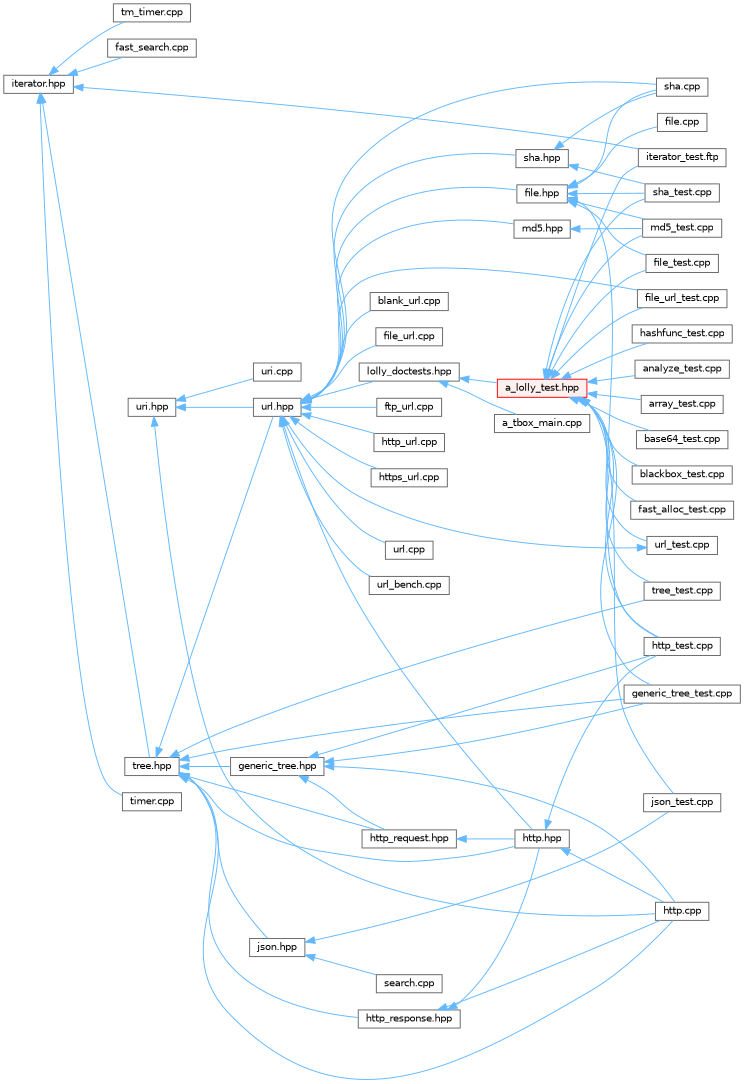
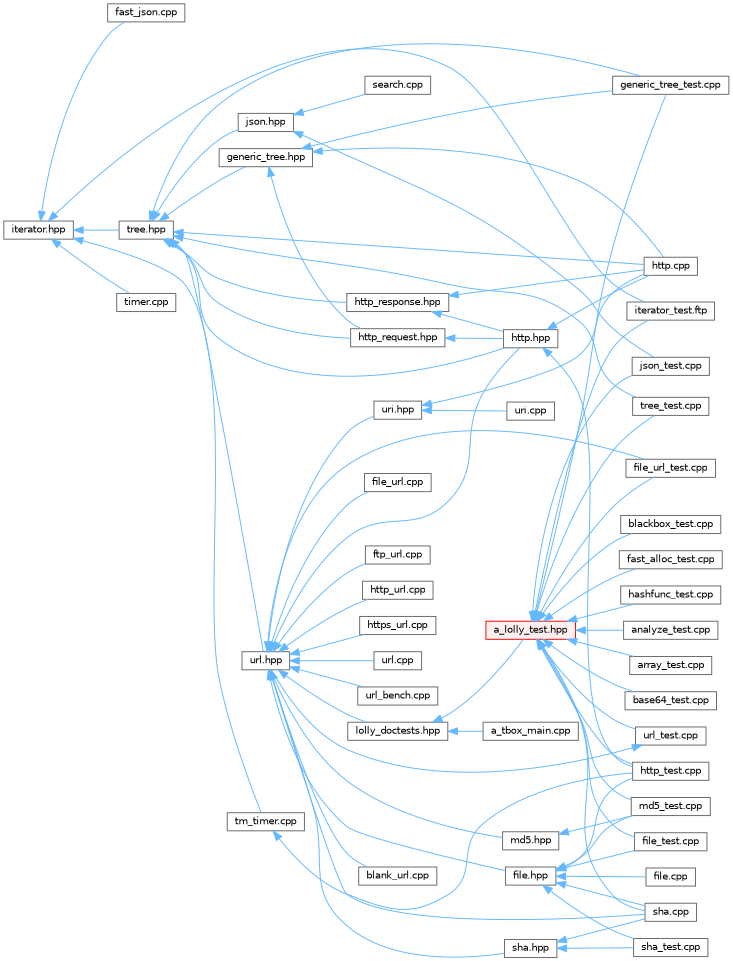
node "fast_search.cpp": label "fast_search.cpp" -> "fast_json.cpp"
edge "sha_test.cpp" -> "a_lolly_test.hpp": now "sha.cpp" -> "a_lolly_test.hpp"
edge "url.hpp" -> "uri.hpp": reversed
edge "http_test.cpp" -> "generic_tree.hpp": now "http_test.cpp" -> "tm_timer.cpp"
